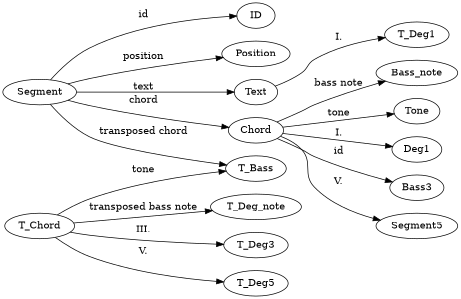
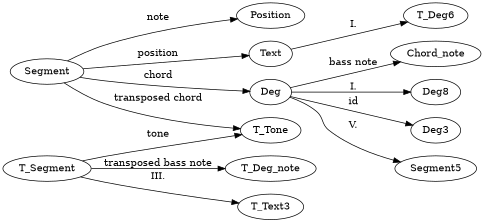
node "ID": removed
node "T_Deg1": label "T_Deg1" -> "T_Deg6"
edge "Segment" -> "Position": label "position" -> "note"
node "Bass_note": label "Bass_note" -> "Chord_note"
edge "Segment" -> "Text": label "text" -> "position"
node "Tone": removed
node "Chord": label "Chord" -> "Deg"
node "Deg1": label "Deg1" -> "Deg8"
node "T_Bass": label "T_Bass" -> "T_Tone"
node "Bass3": label "Bass3" -> "Deg3"
node "T_Chord": label "T_Chord" -> "T_Segment"
node "T_Deg3": label "T_Deg3" -> "T_Text3"
node "T_Deg5": removed
